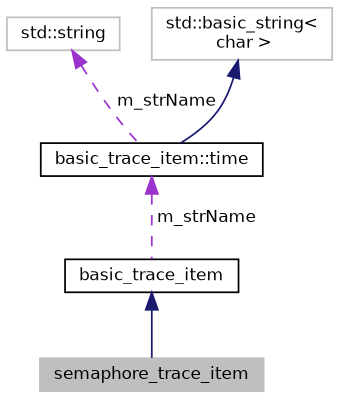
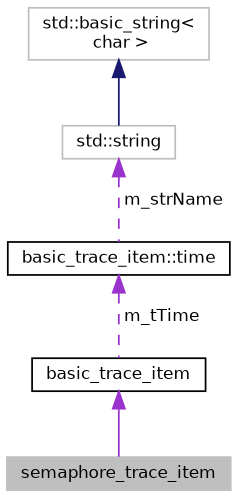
edge "basic_trace_item::time" -> "std::basic_string< char >": now "std::string" -> "std::basic_string< char >"
edge "basic_trace_item" -> "basic_trace_item::time": label " m_strName" -> " m_tTime"
edge "semaphore_trace_item" -> "basic_trace_item": color midnightblue -> darkorchid3
